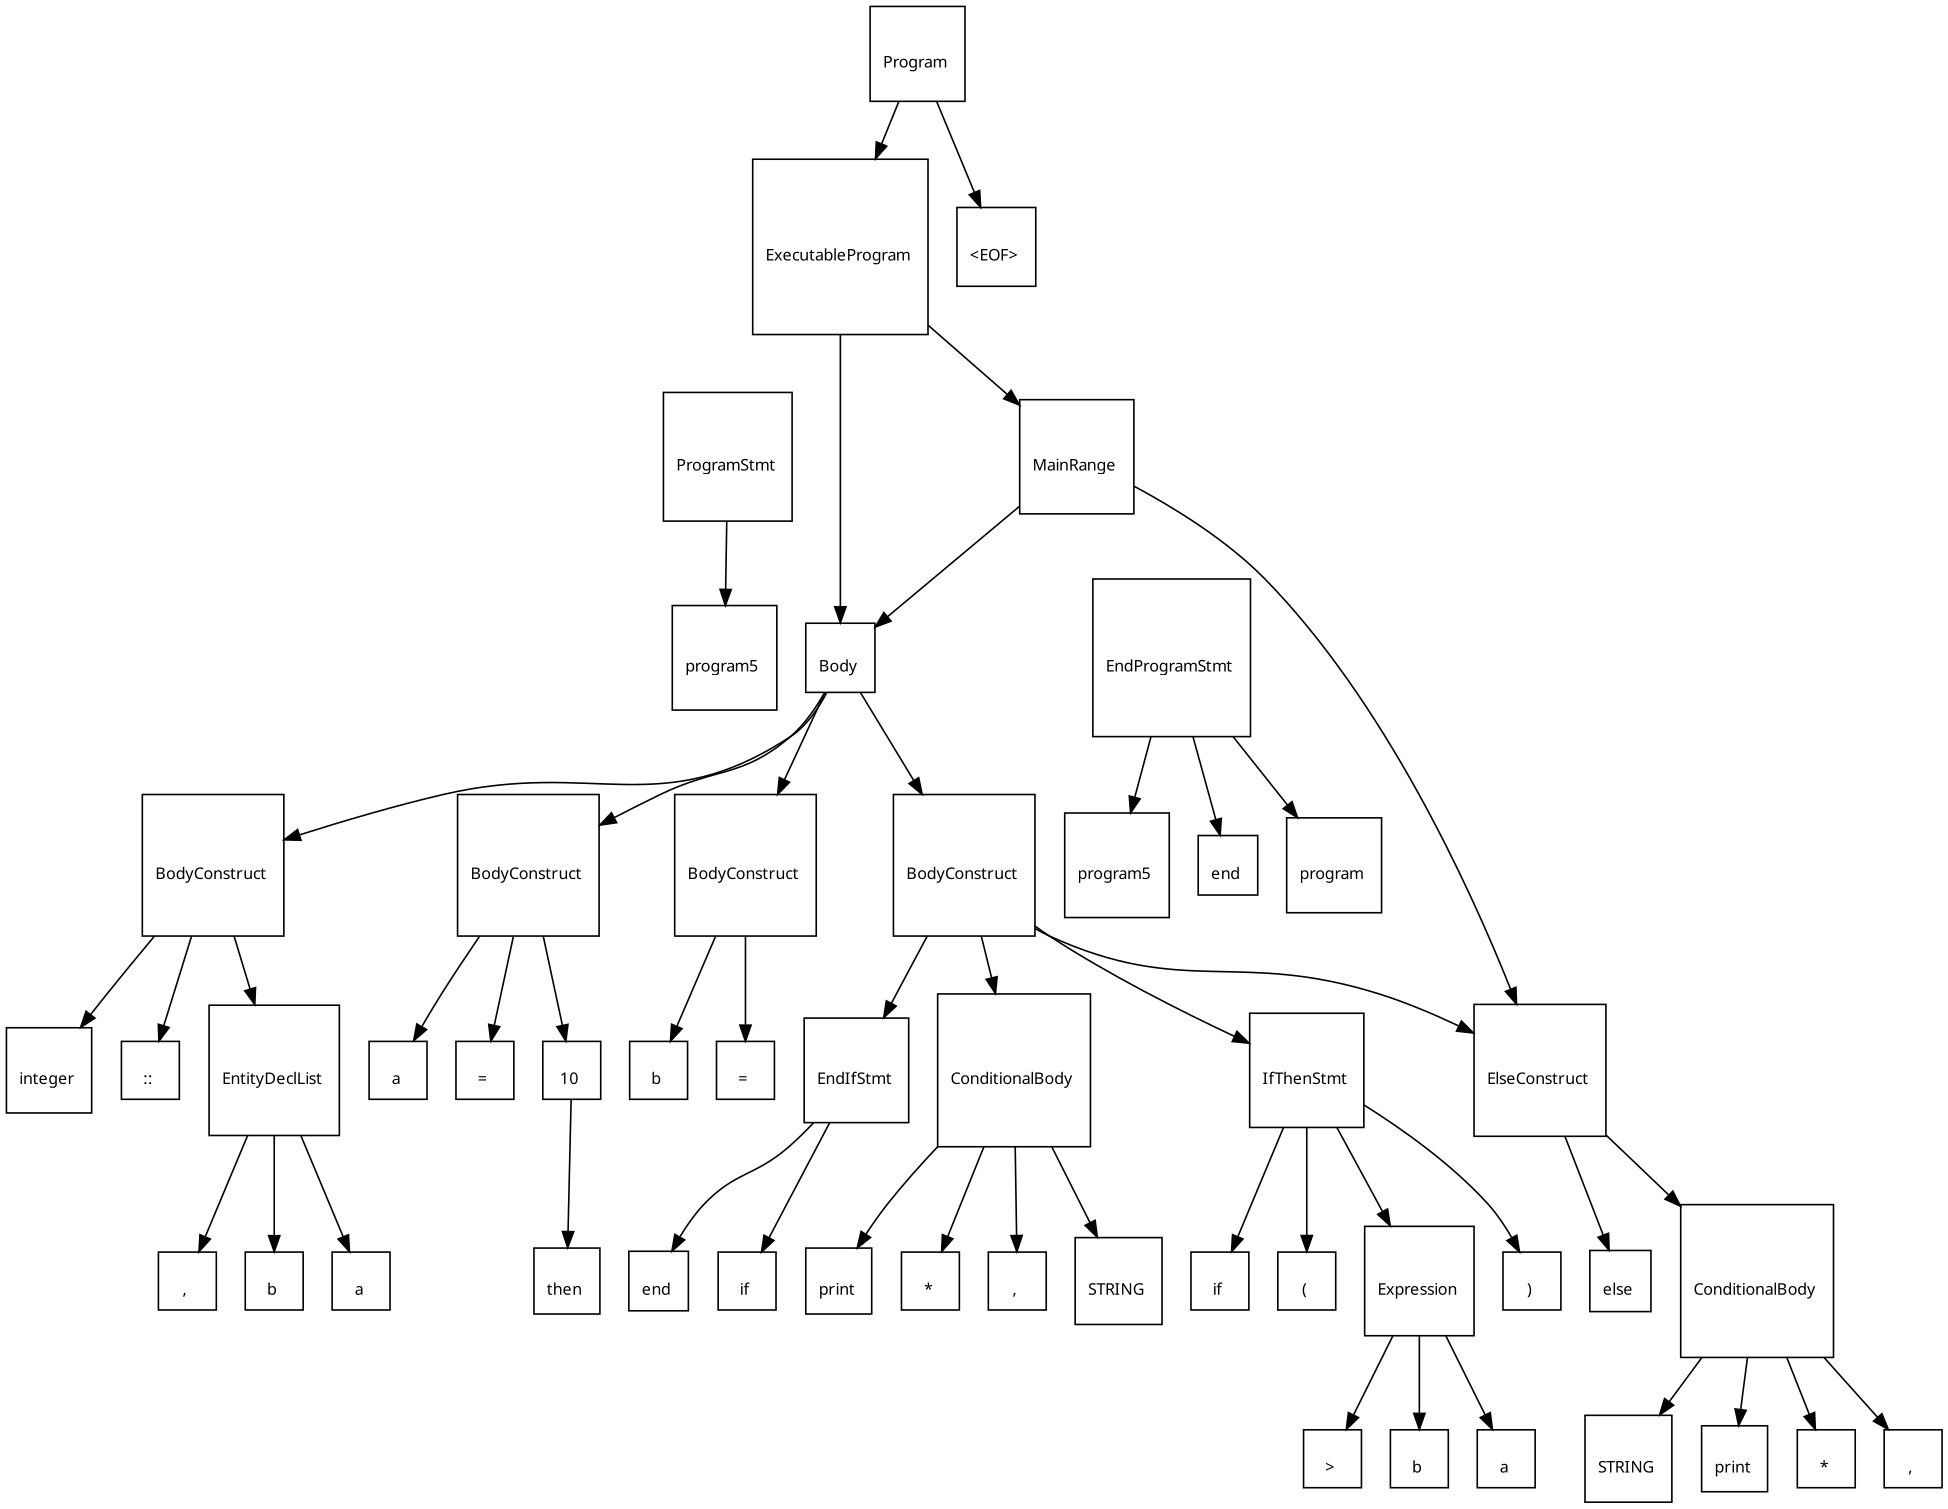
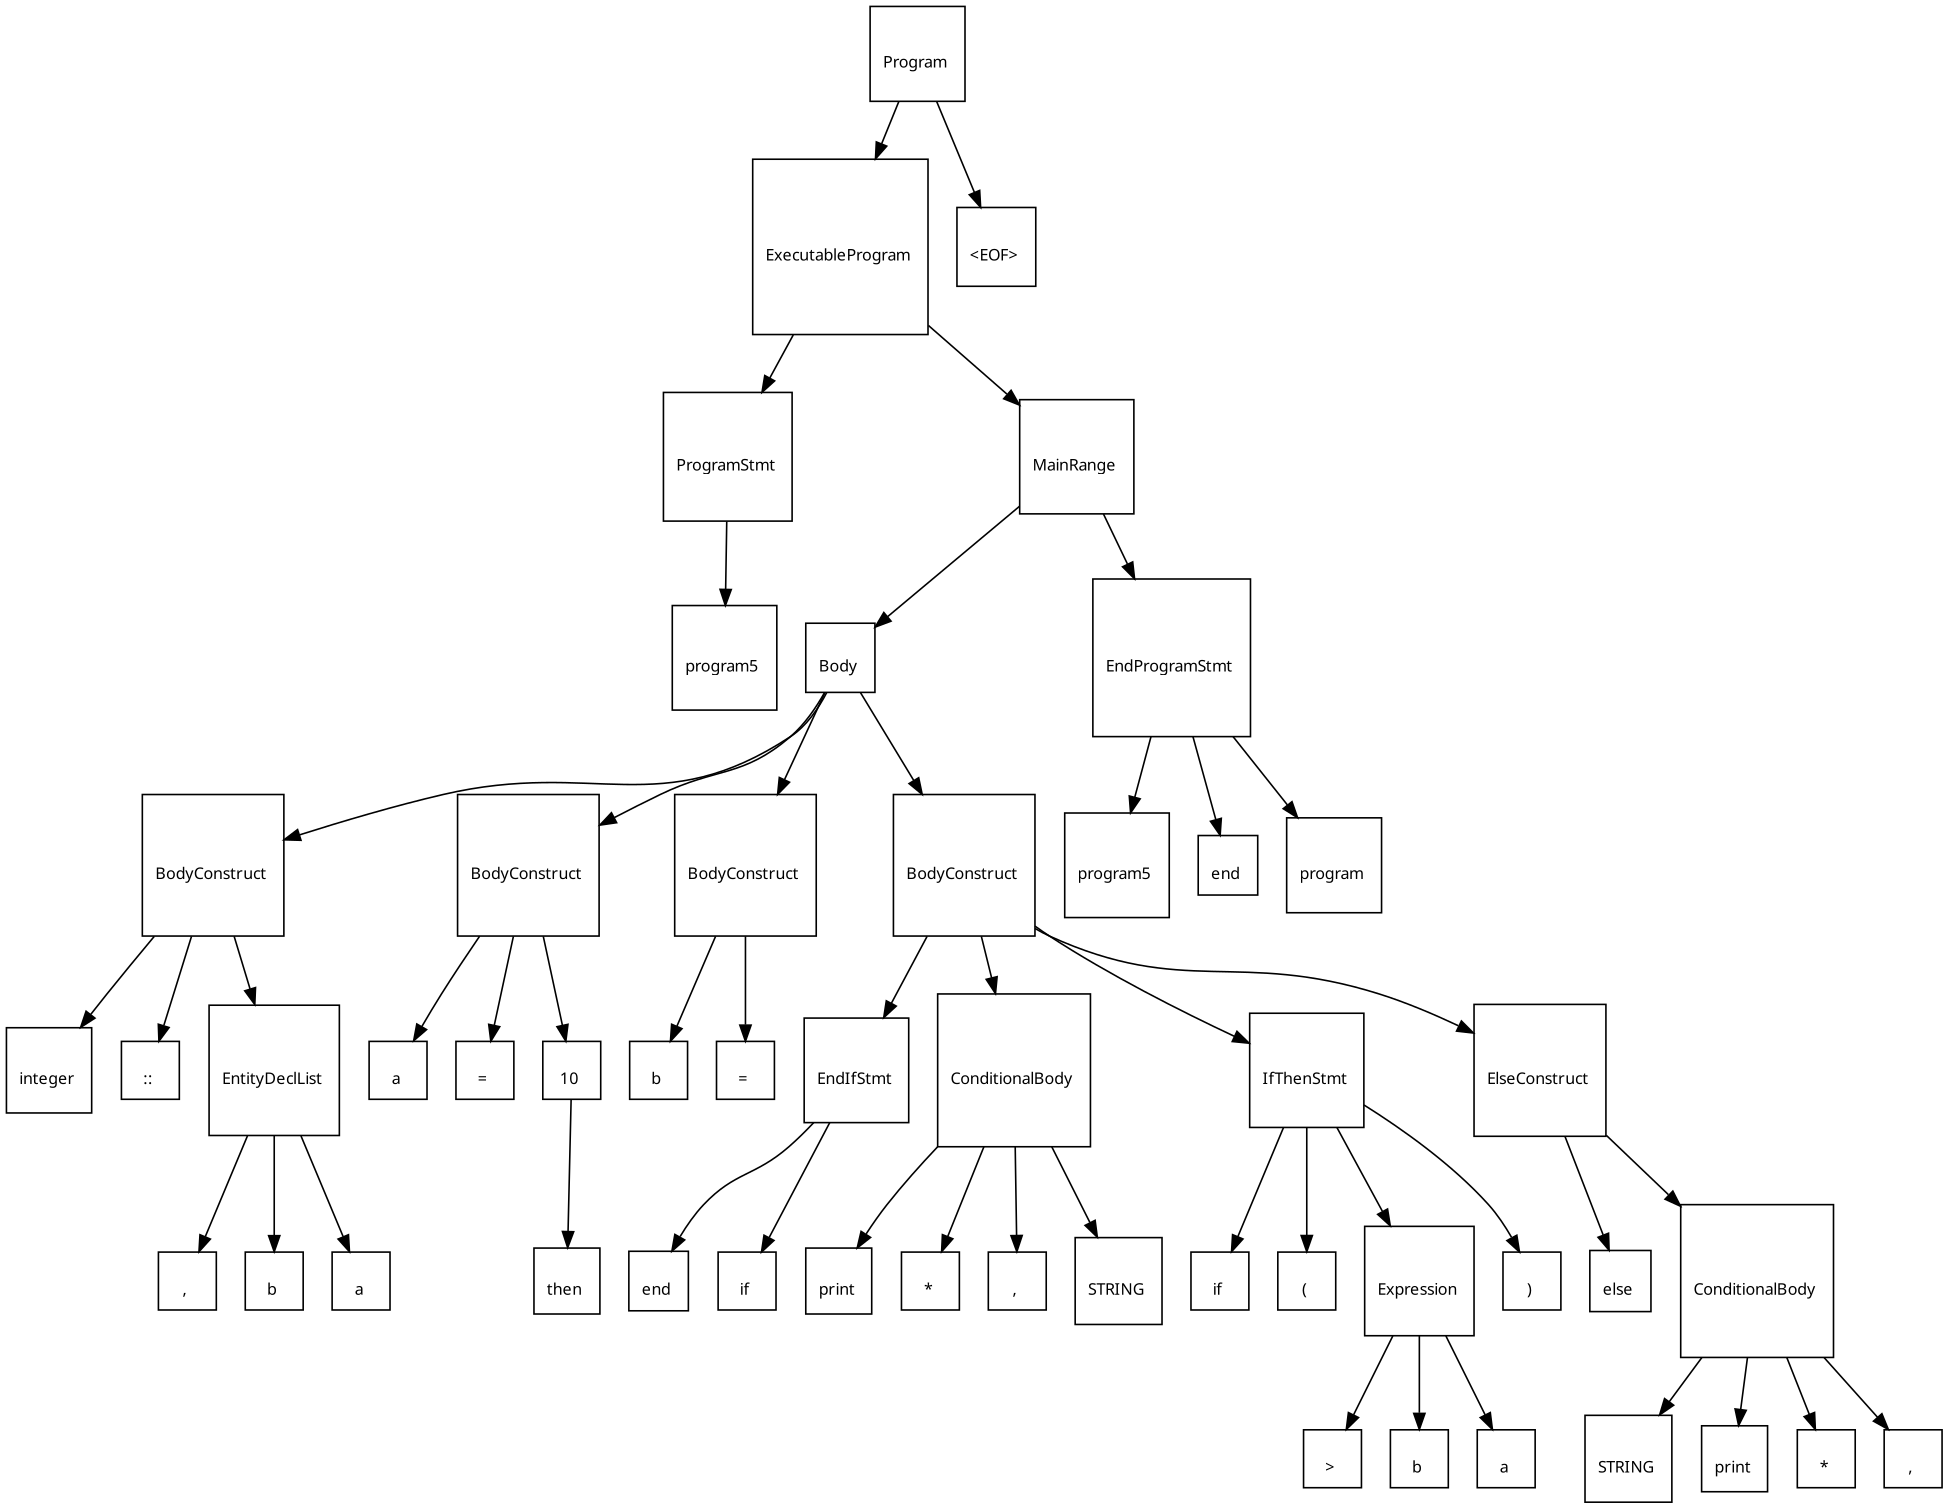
edge "ExecutableProgram" -> "Body": now "ExecutableProgram" -> "ProgramStmt"
edge "MainRange" -> "ElseConstruct": now "MainRange" -> "EndProgramStmt"
